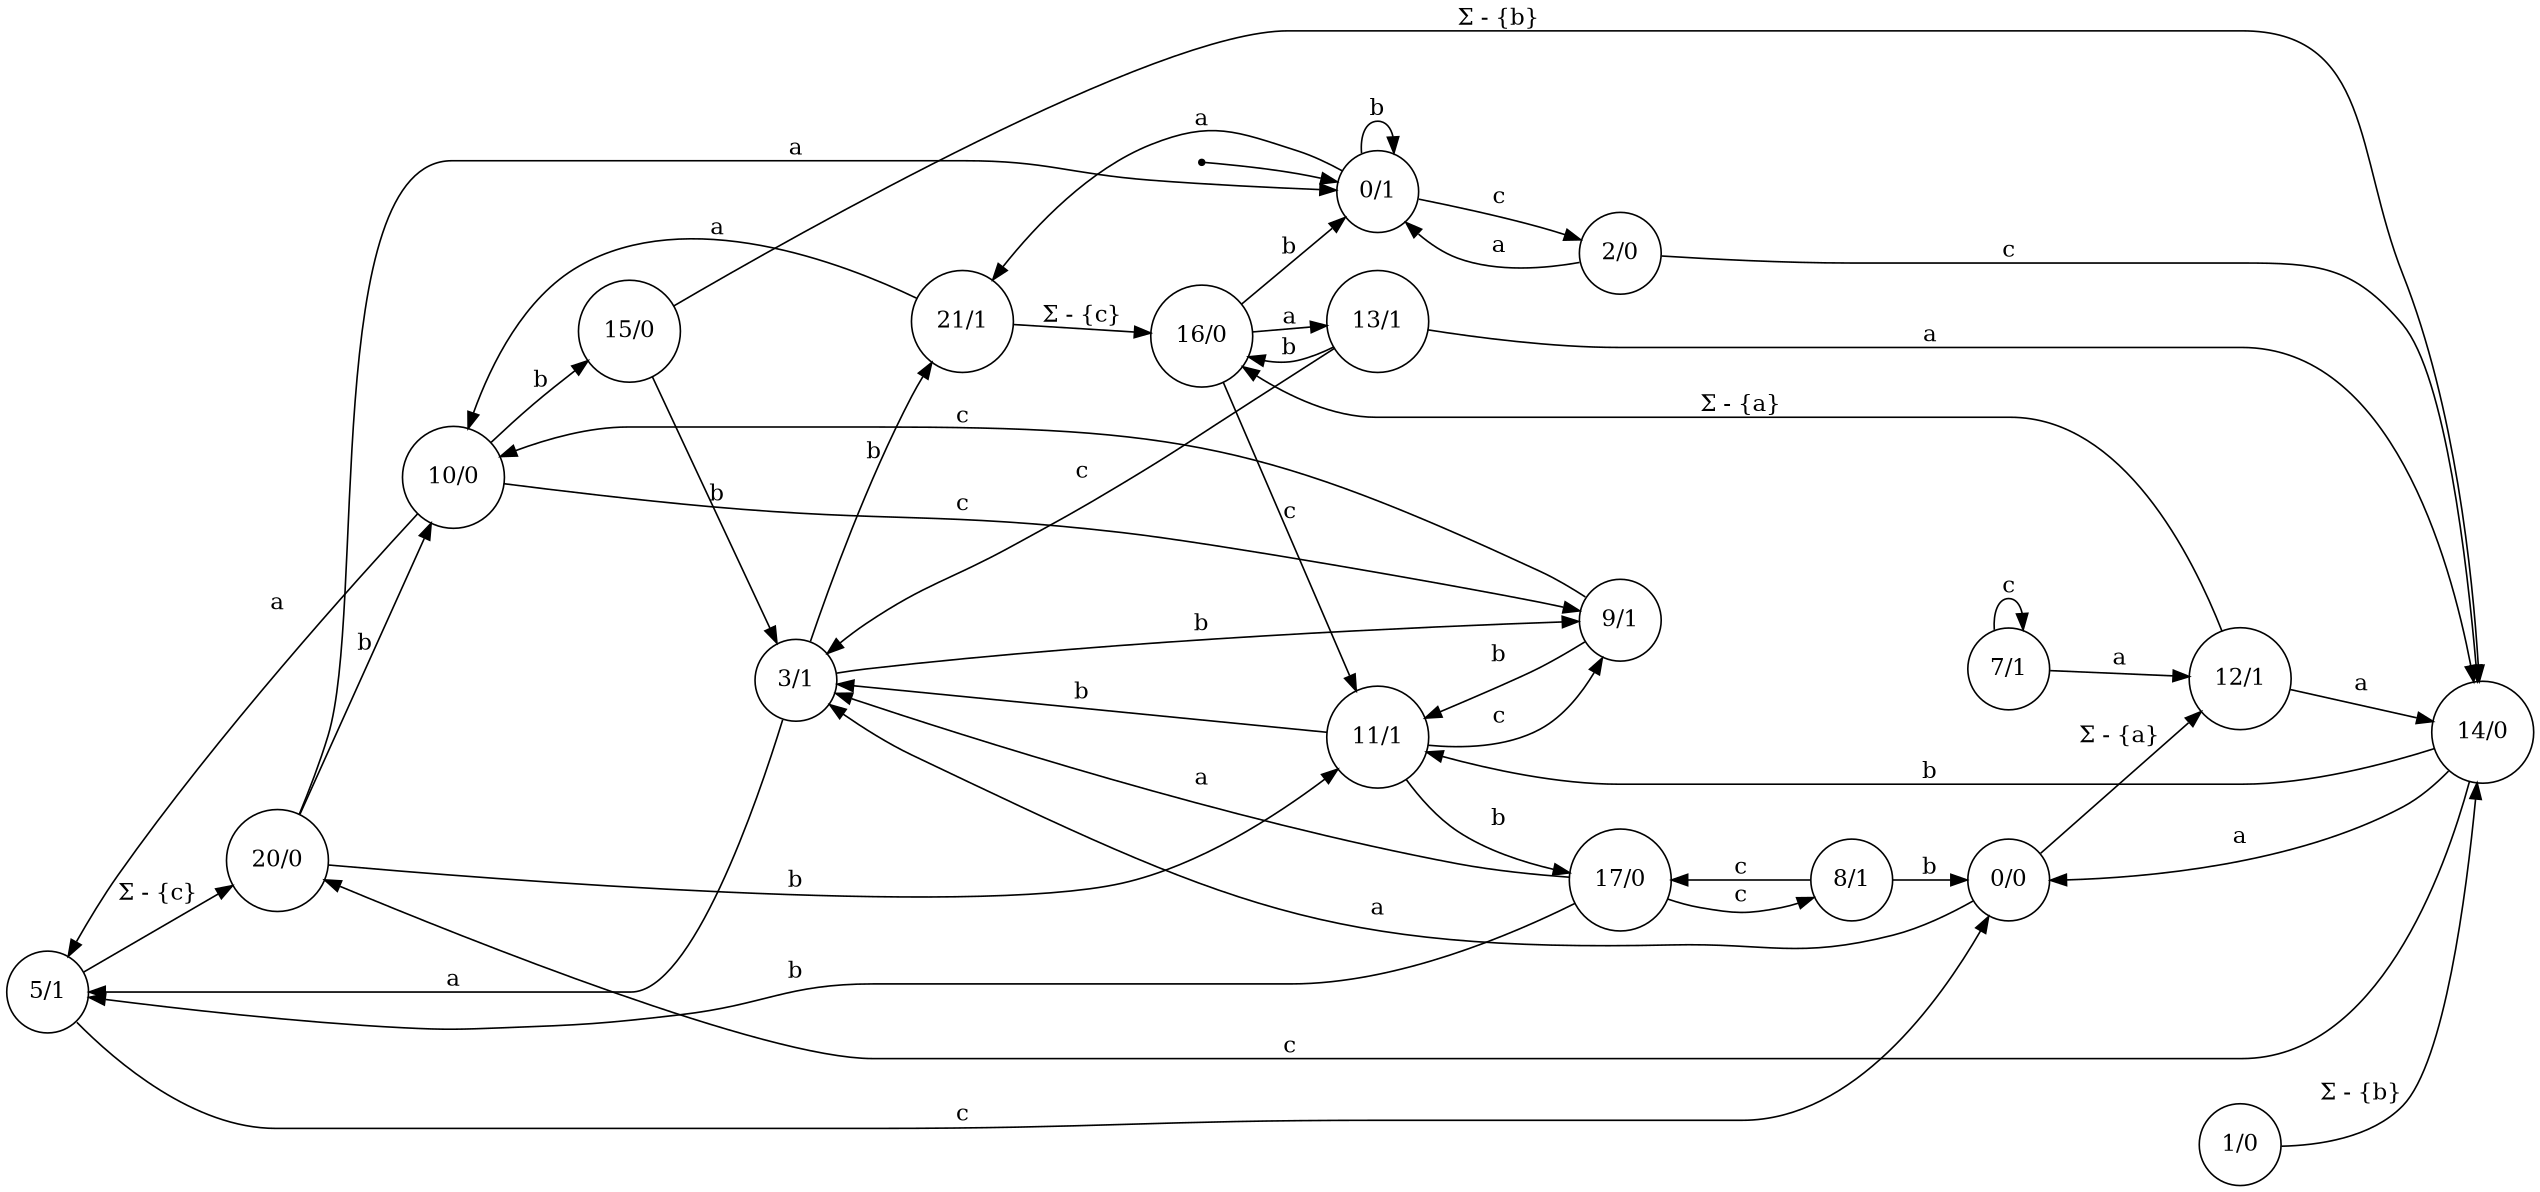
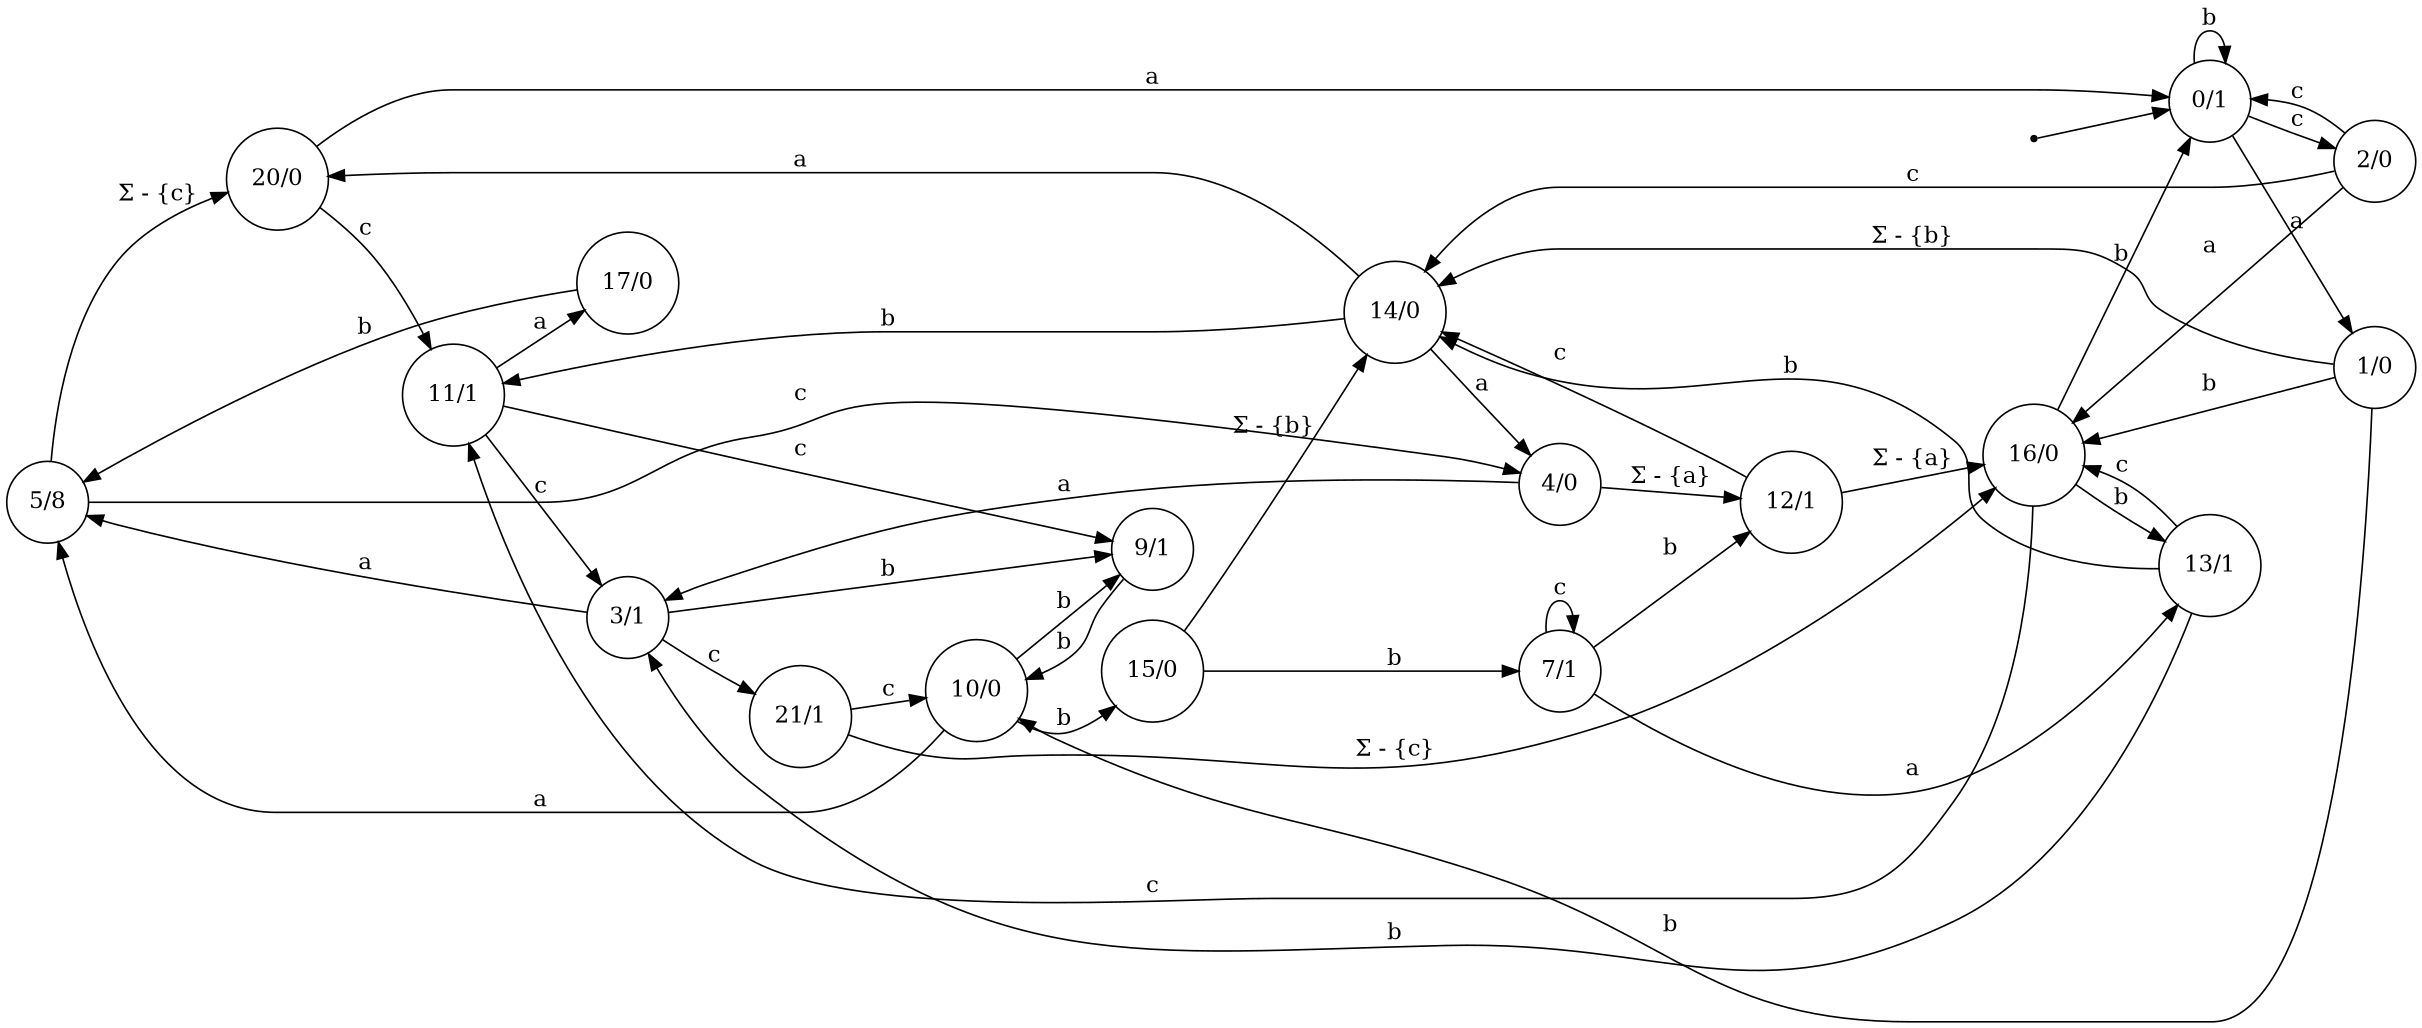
edge "0/1" -> "21/1": now "0/1" -> "1/0"
edge "21/1" -> "10/0": label "a" -> "c"
edge "2/0" -> "0/1": label "a" -> "c"
edge "2/0" -> "16/0": added, label "a"
edge "16/0" -> "13/1": label "a" -> "b"
edge "13/1" -> "14/0": label "a" -> "b"
edge "13/1" -> "16/0": label "b" -> "c"
edge "1/0" -> "16/0": added, label "b"
edge "9/1" -> "10/0": label "c" -> "b"
edge "3/1" -> "21/1": label "b" -> "c"
edge "13/1" -> "3/1": label "c" -> "b"
edge "15/0" -> "3/1": now "15/0" -> "7/1"
edge "10/0" -> "9/1": label "c" -> "b"
edge "7/1" -> "12/1": label "a" -> "b"
edge "20/0" -> "10/0": now "1/0" -> "10/0"
edge "9/1" -> "11/1": removed, label "b"
edge "12/1" -> "14/0": label "a" -> "c"
edge "11/1" -> "3/1": label "b" -> "c"
edge "7/1" -> "13/1": added, label "a"
edge "17/0" -> "3/1": removed, label "a"
edge "11/1" -> "17/0": label "b" -> "a"
node "8/1": removed
node "0/0": label "0/0" -> "4/0"
edge "20/0" -> "11/1": label "b" -> "c"
node "5/1": label "5/1" -> "5/8"
edge "14/0" -> "20/0": label "c" -> "a"
